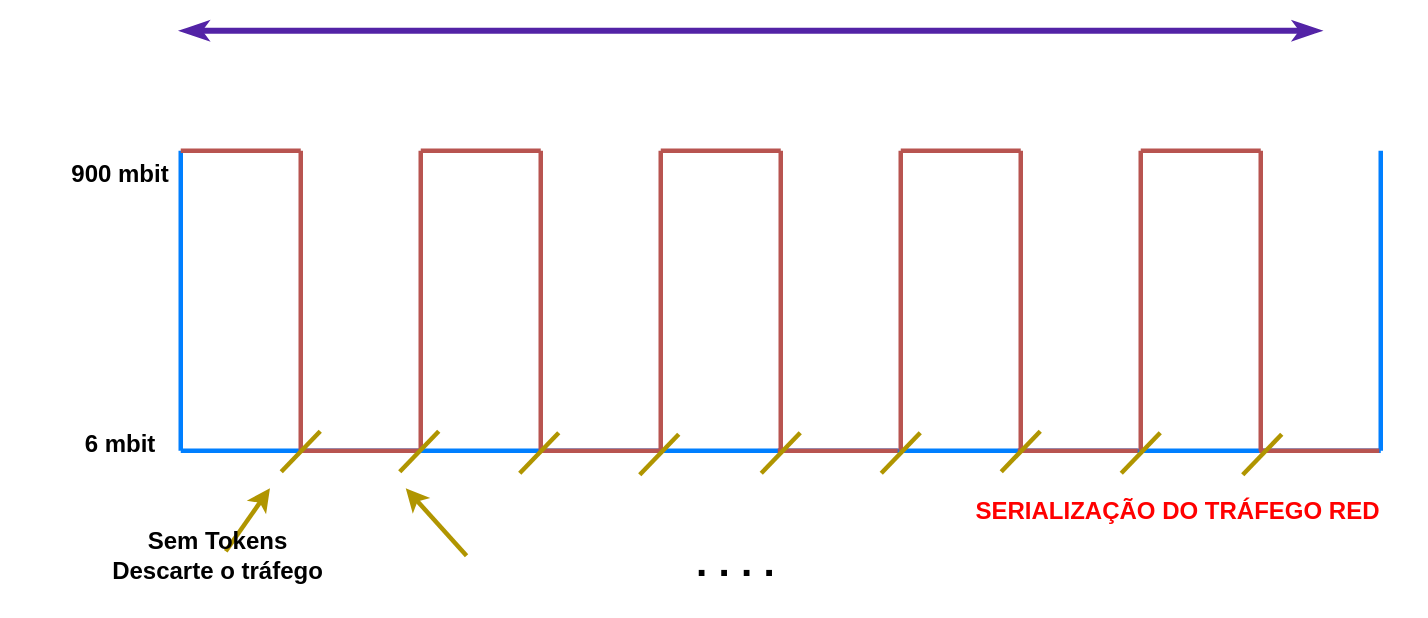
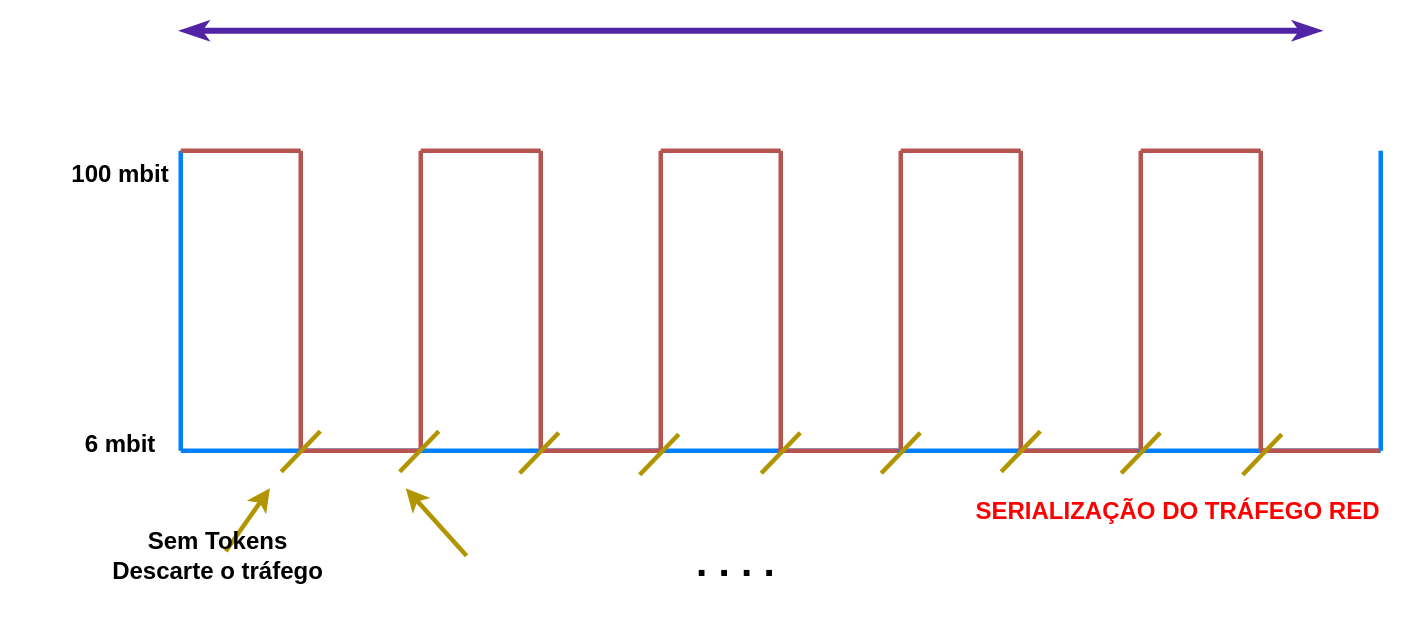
node "900 mbit": label "900 mbit" -> "100 mbit"
